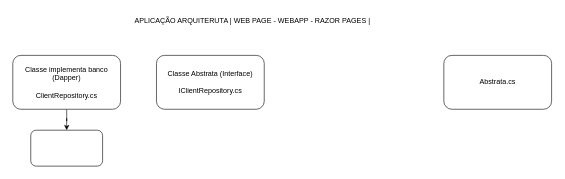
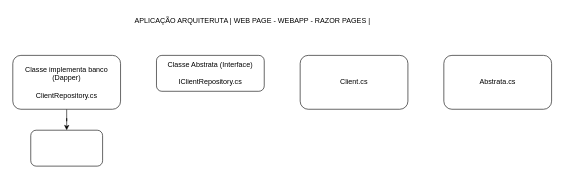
node "Classe Abstrata (Interface) IClientRepository.cs": size 108x54 -> 108x36
node "Client.cs": added
